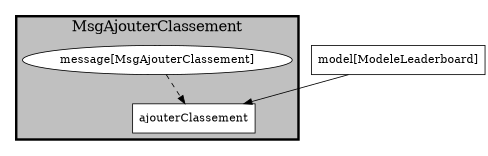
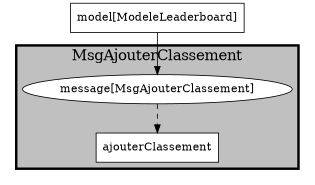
edge "model[ModeleLeaderboard]" -> "ajouterClassement": now "model[ModeleLeaderboard]" -> "message[MsgAjouterClassement]"
